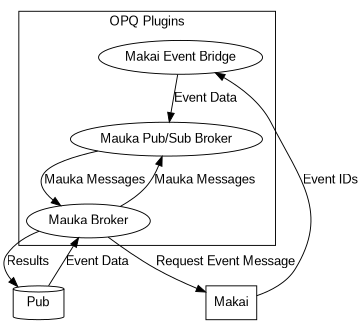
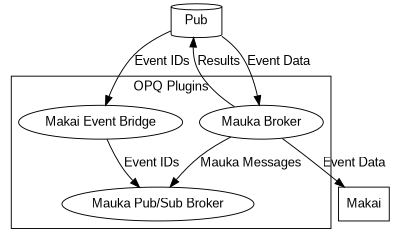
edge "Makai Event Bridge" -> "Mauka Pub/Sub Broker": label "Event Data" -> "Event IDs"
edge "Mauka Pub/Sub Broker" -> "Mauka Broker": removed, label "Mauka Messages"
edge "Makai" -> "Makai Event Bridge": now "Pub" -> "Makai Event Bridge"
edge "Mauka Broker" -> "Makai": label "Request Event Message" -> "Event Data"
